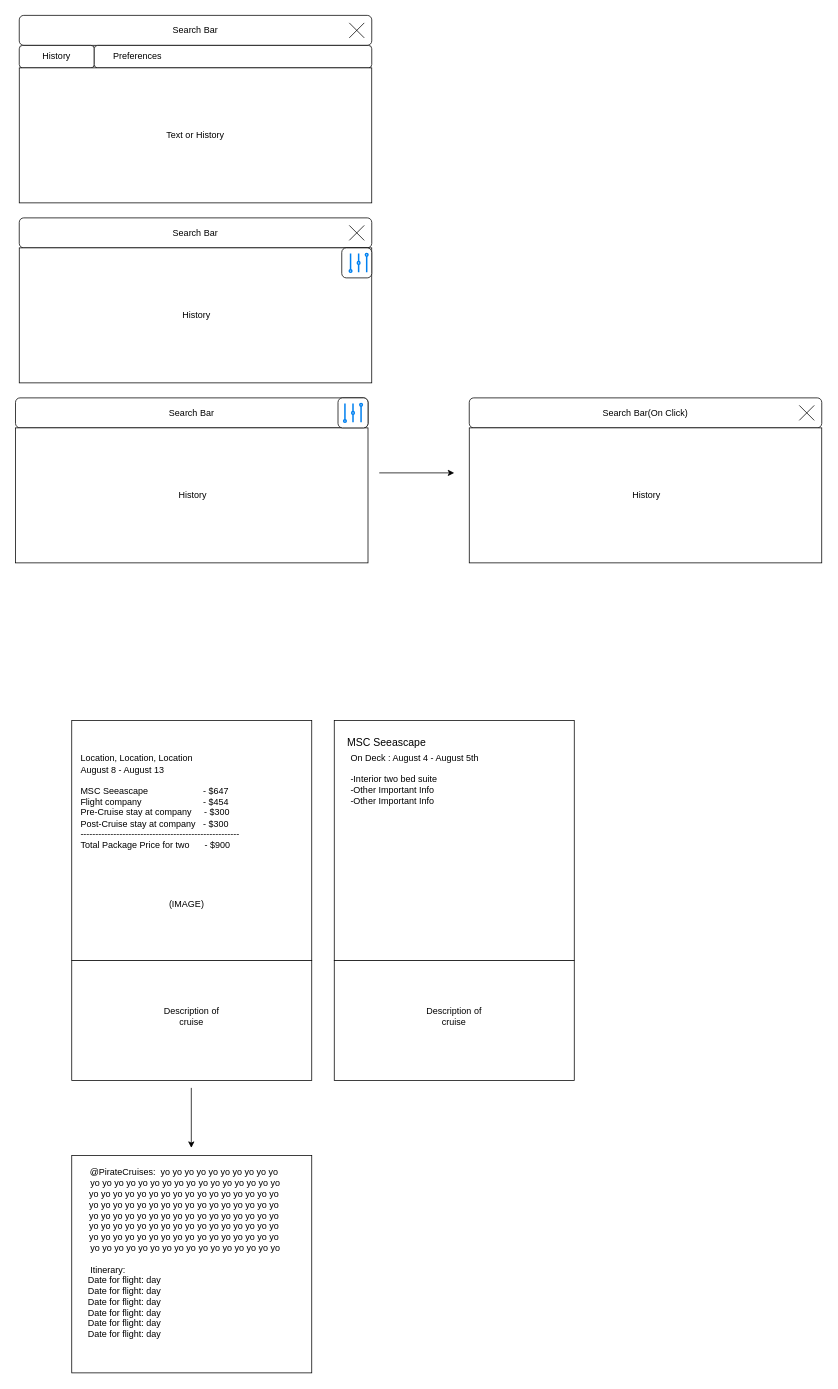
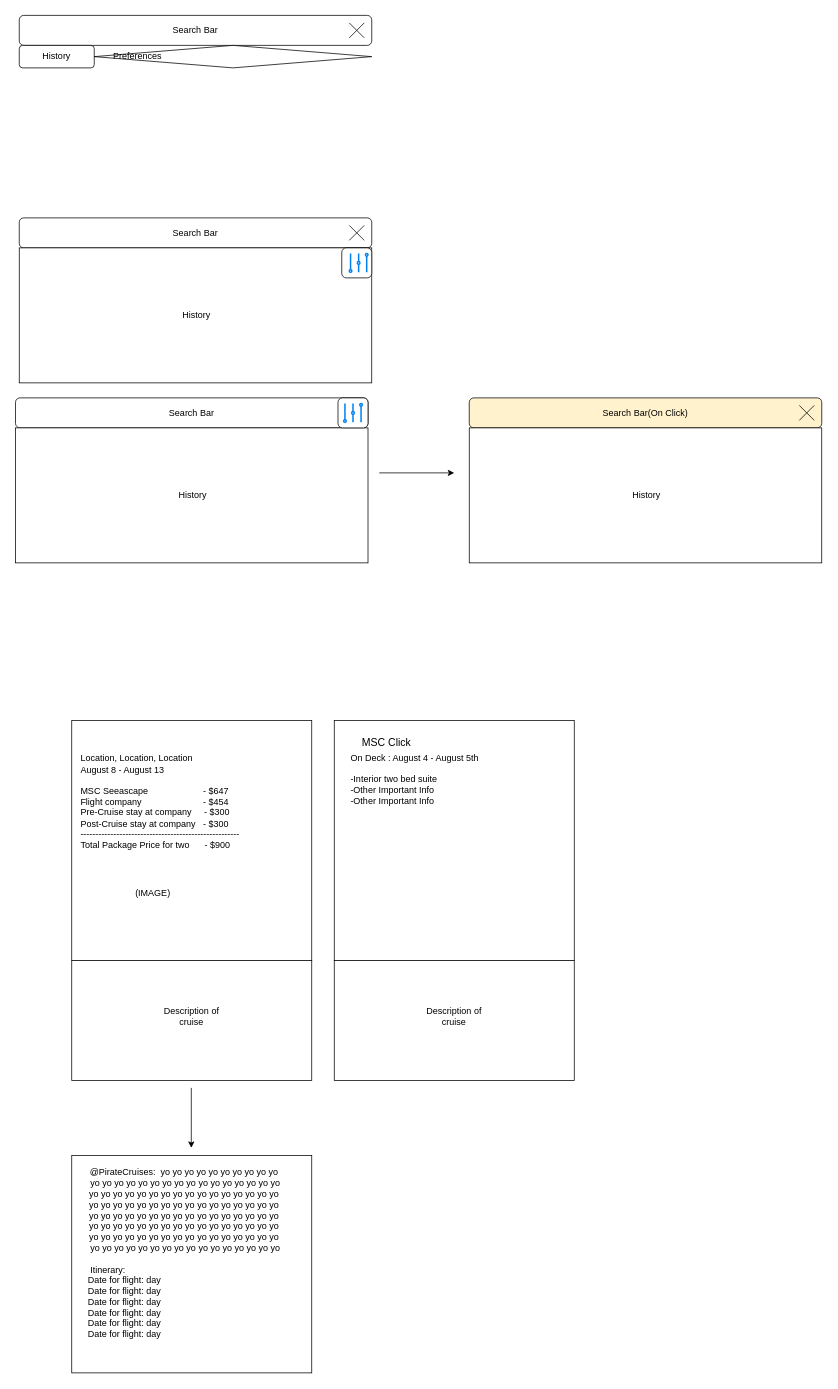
node "Preferences": shape rounded rectangle -> diamond
node "Text or History": removed
node "Search Bar(On Click)": fillcolor #ffffff -> #fff2cc
node "MSC Seeascape": label "MSC Seeascape" -> "MSC Click"
node "(IMAGE)": moved (195, 904) -> (162, 893)
